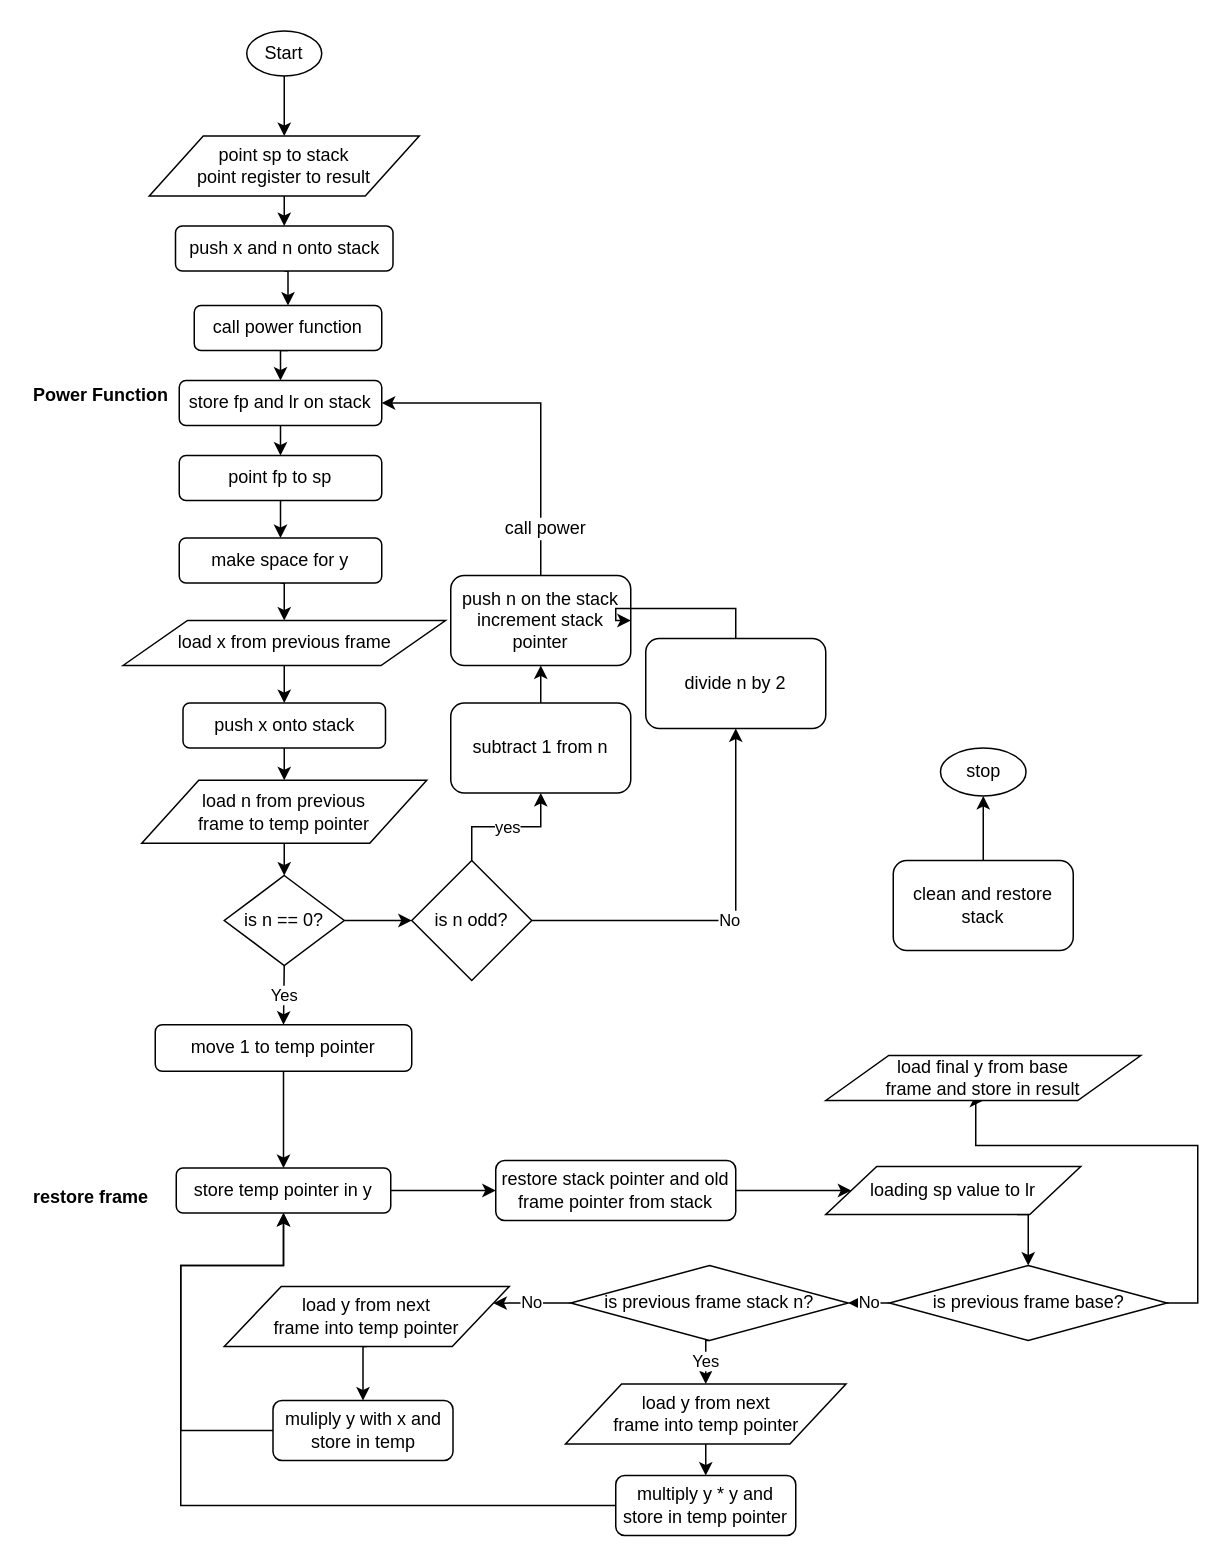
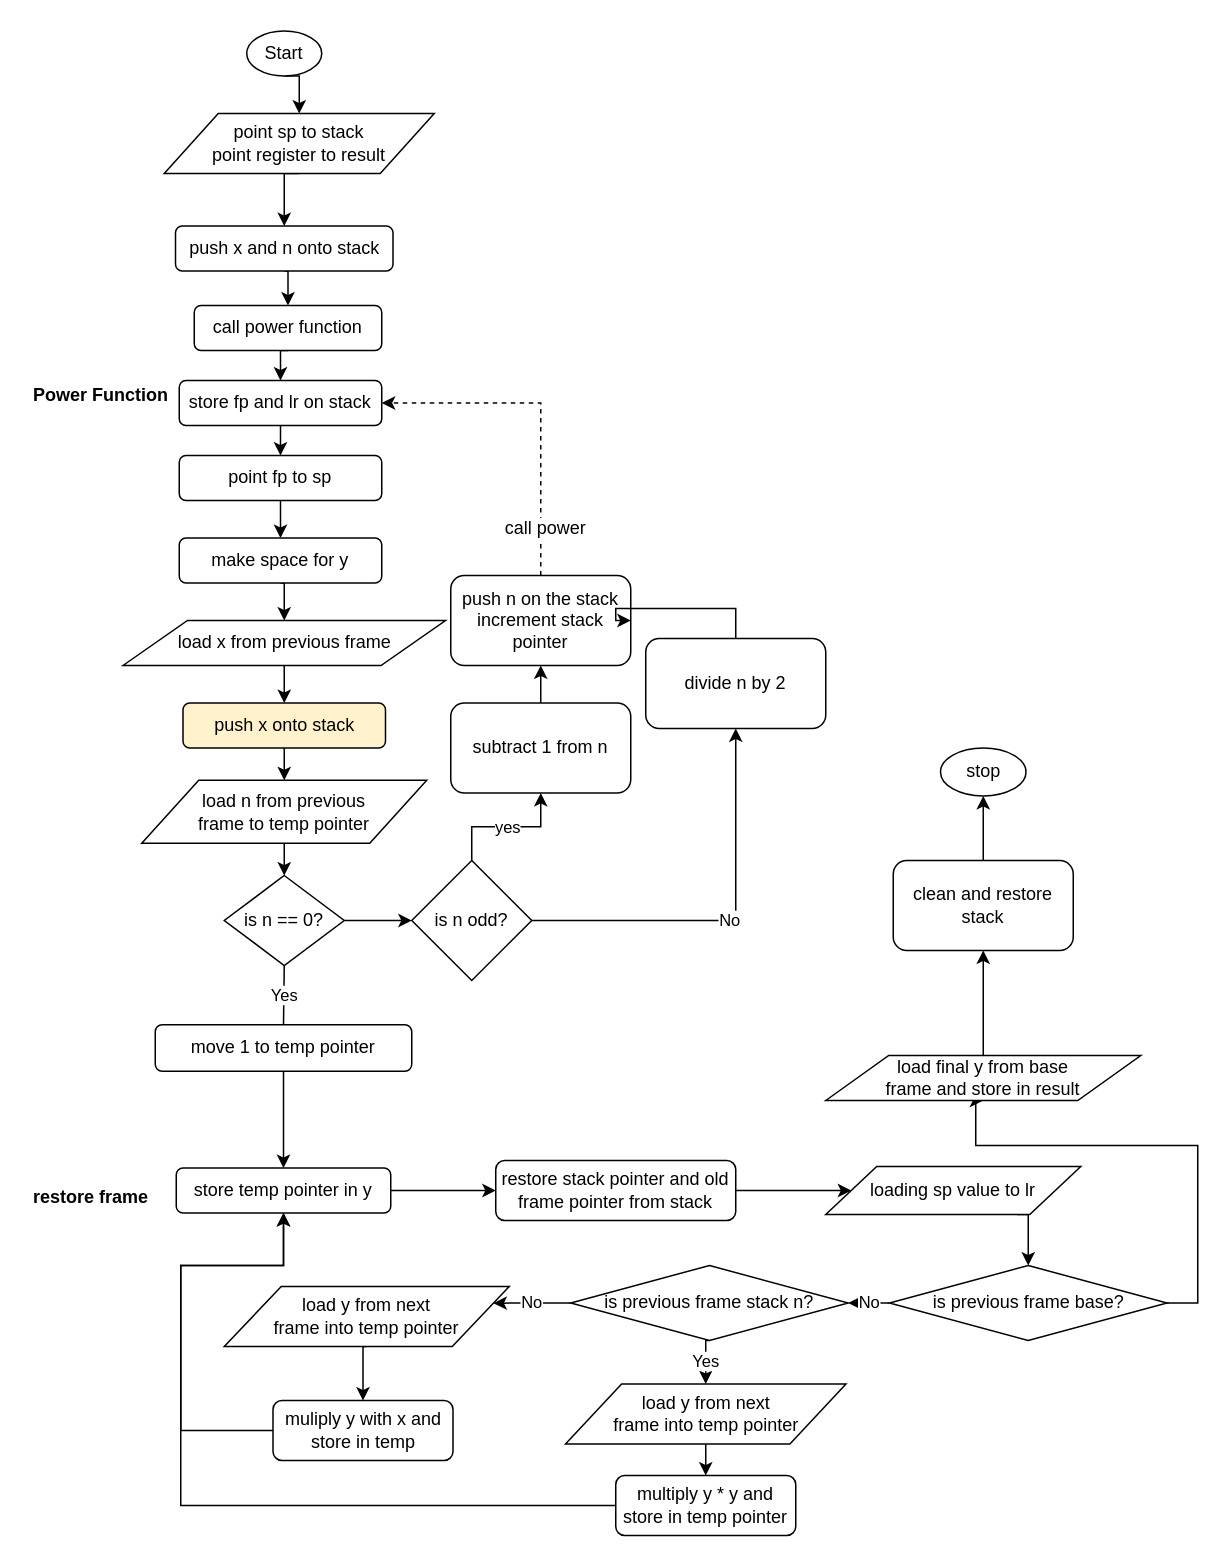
node "point sp to stack point register to result": moved (284, 166) -> (299, 143)
edge "push n on the stack increment stack pointer" -> "store fp and lr on stack": style solid -> dashed
node "push x onto stack": fillcolor #ffffff -> #fff2cc
edge "load final y from base frame and store in result" -> "clean and restore stack": added
edge "is n == 0?" -> "move 1 to temp pointer": arrowhead classic -> none
